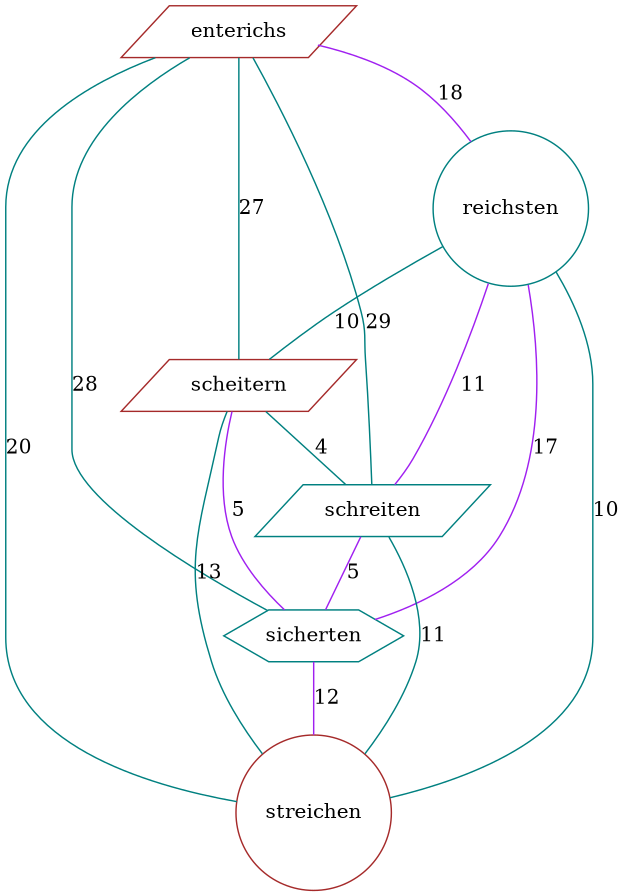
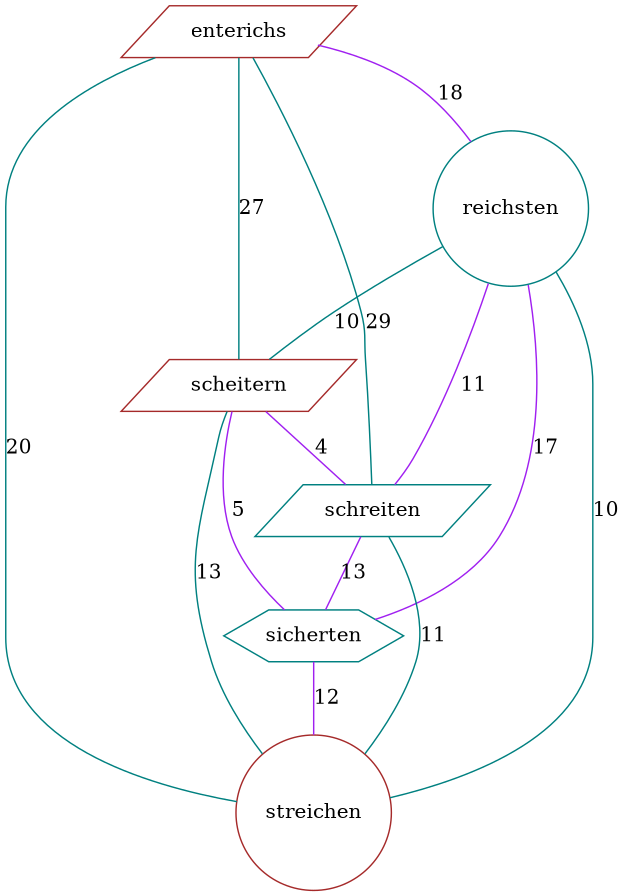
edge "enterichs" -- "sicherten": removed, label "28"
edge "scheitern" -- "schreiten": color teal -> purple
edge "schreiten" -- "sicherten": label "5" -> "13"
